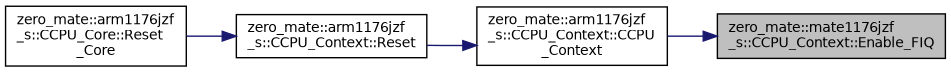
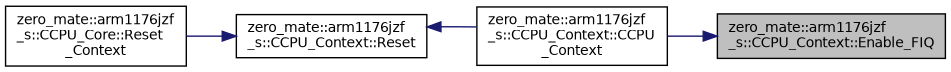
node "zero_mate::arm1176jzf _s::CCPU_Core::Reset _Core": label "zero_mate::arm1176jzf _s::CCPU_Core::Reset _Core" -> "zero_mate::arm1176jzf _s::CCPU_Core::Reset _Context"
node "zero_mate::mate1176jzf _s::CCPU_Context::Enable_FIQ": label "zero_mate::mate1176jzf _s::CCPU_Context::Enable_FIQ" -> "zero_mate::arm1176jzf _s::CCPU_Context::Enable_FIQ"
edge "zero_mate::arm1176jzf _s::CCPU_Context::Reset" -> "zero_mate::arm1176jzf _s::CCPU_Context::CCPU _Context": reversed
